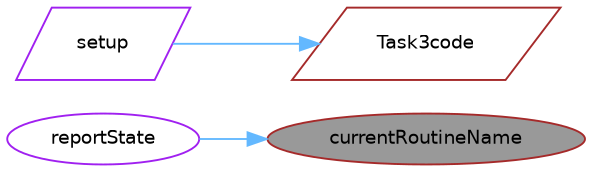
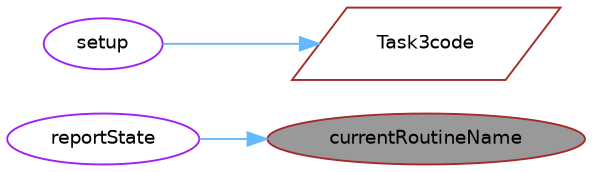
node "setup": shape parallelogram -> ellipse
